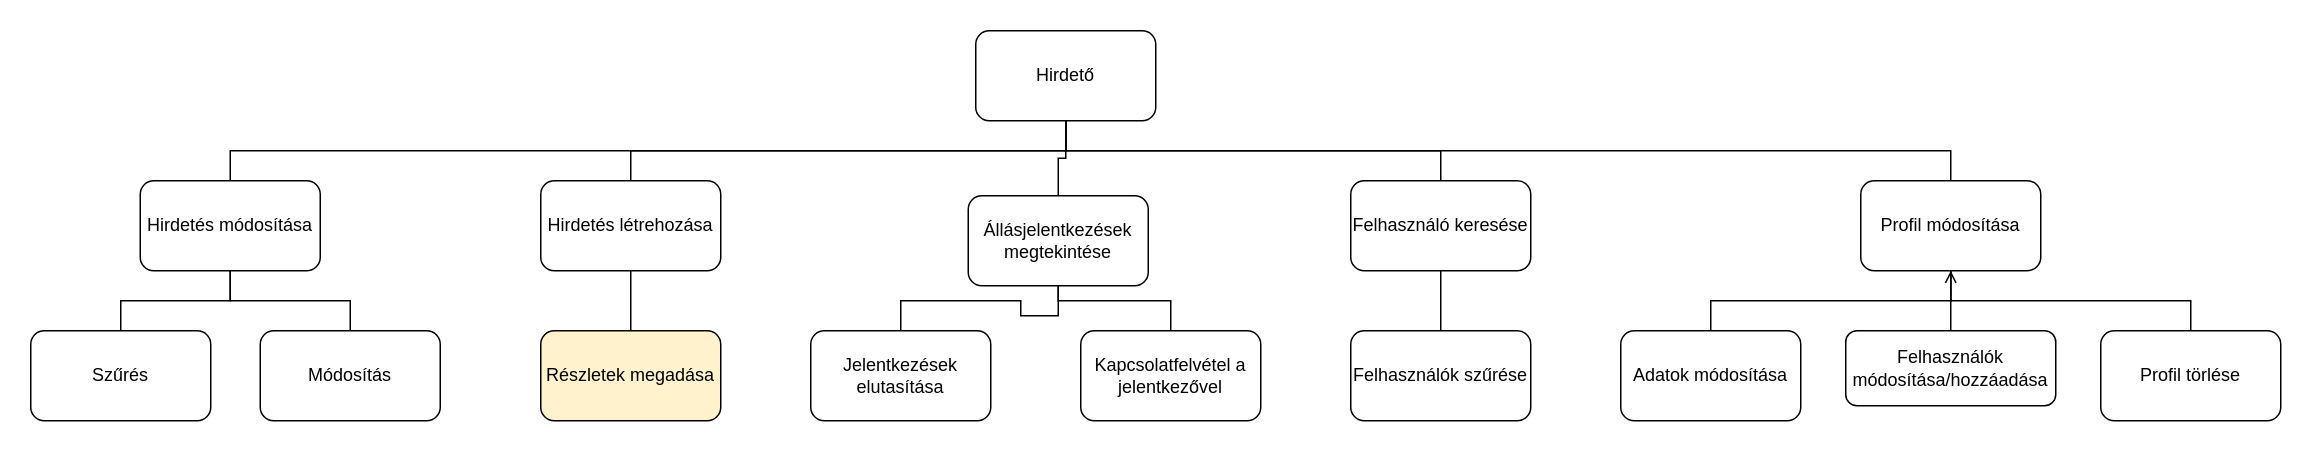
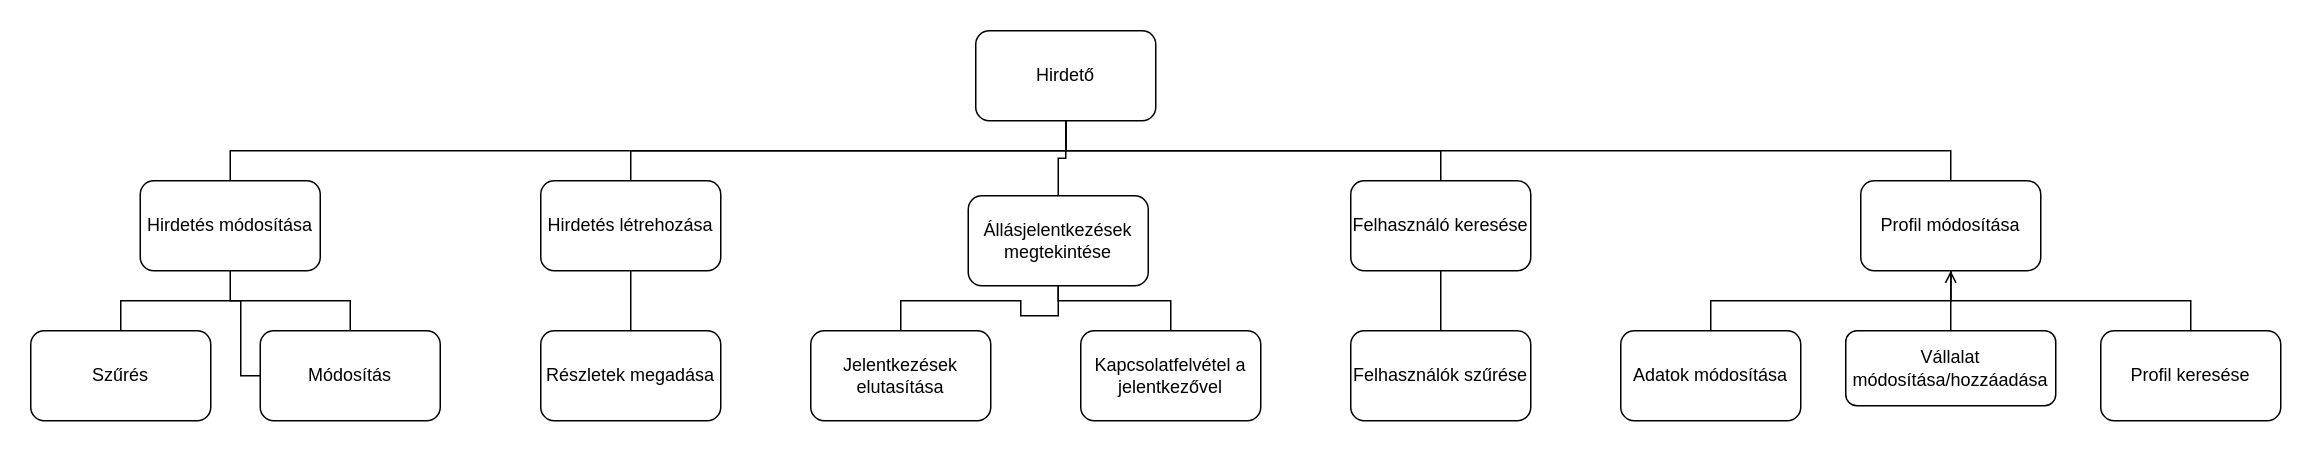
edge "Hirdetés módosítása" -- "Szűrés": now "Módosítás" -- "Szűrés"
node "Felhasználók módosítása/hozzáadása": label "Felhasználók módosítása/hozzáadása" -> "Vállalat módosítása/hozzáadása"
node "Részletek megadása": fillcolor #fff2cc -> #ffffff
node "Profil törlése": label "Profil törlése" -> "Profil keresése"
